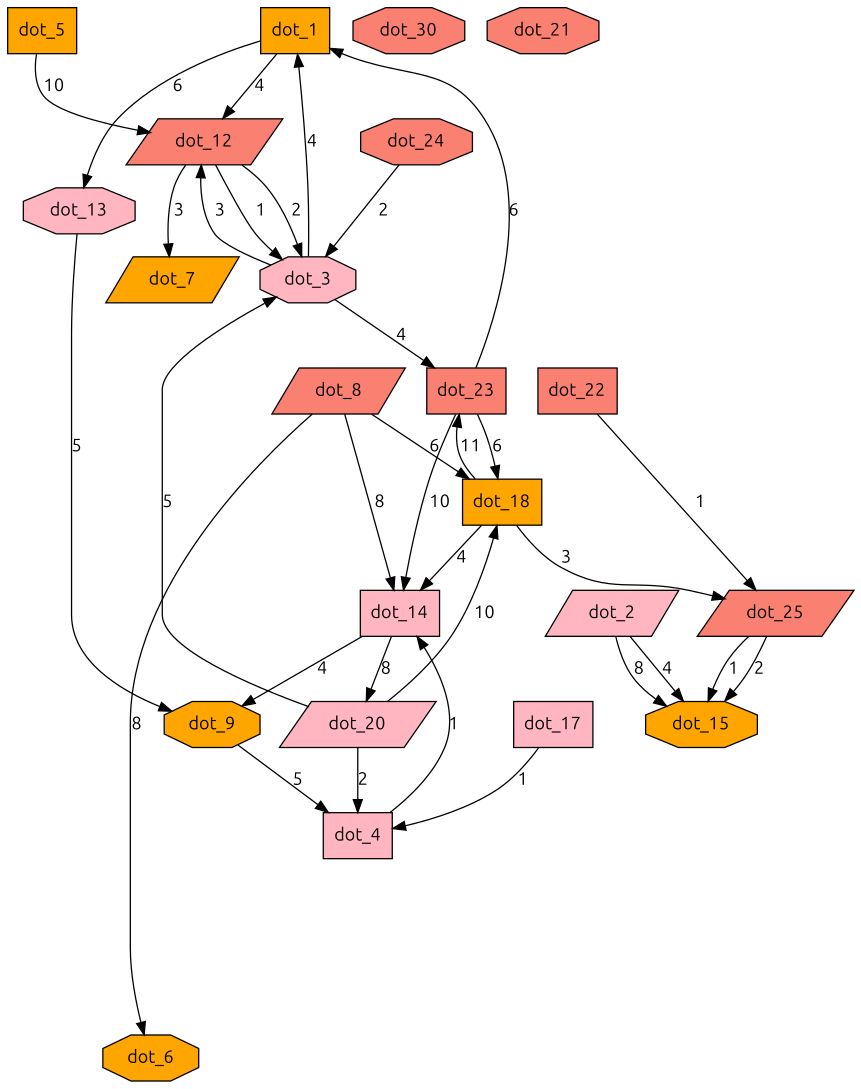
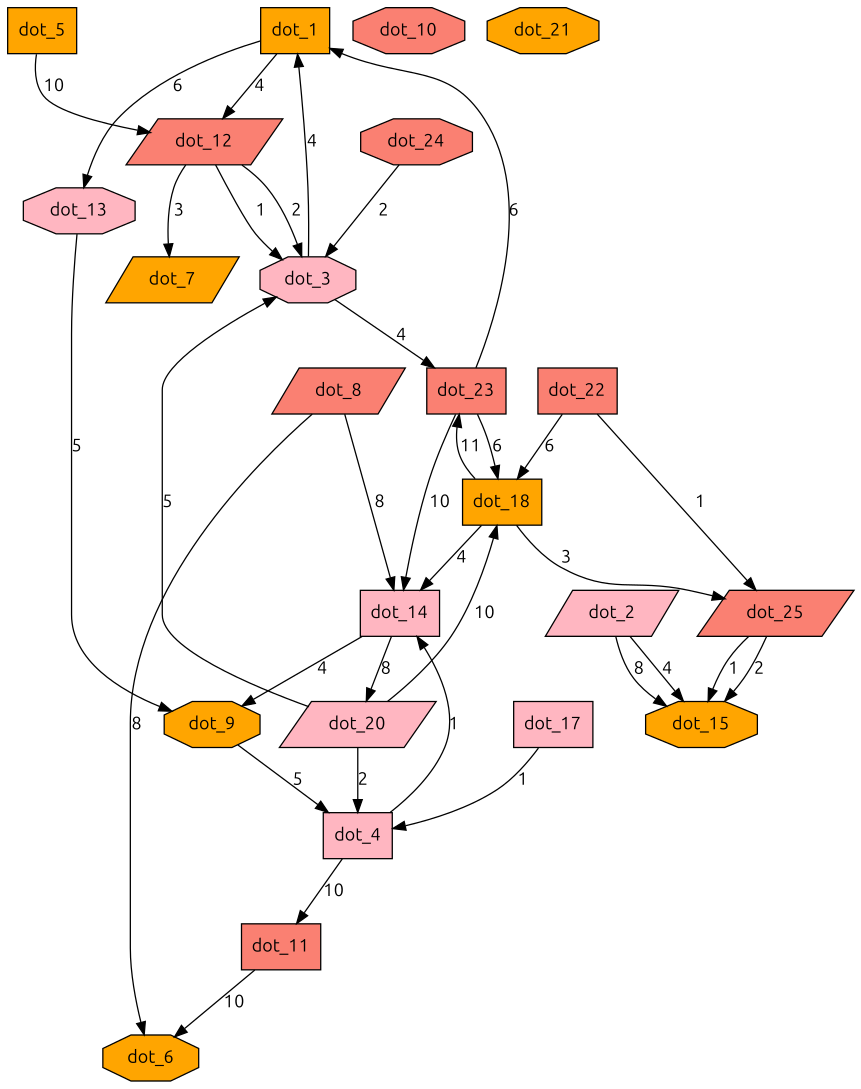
node "dot_30": label "dot_30" -> "dot_10"
node "dot_21": fillcolor salmon -> orange
edge "dot_3" -> "dot_12": removed, label "3"
edge "dot_8" -> "dot_18": now "dot_22" -> "dot_18"
node "dot_11": added
